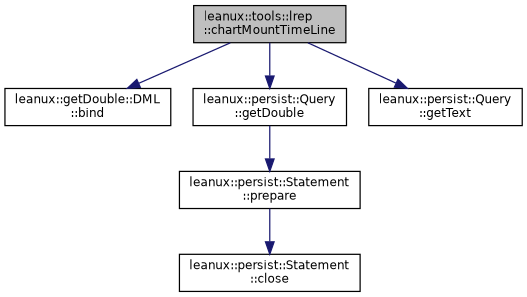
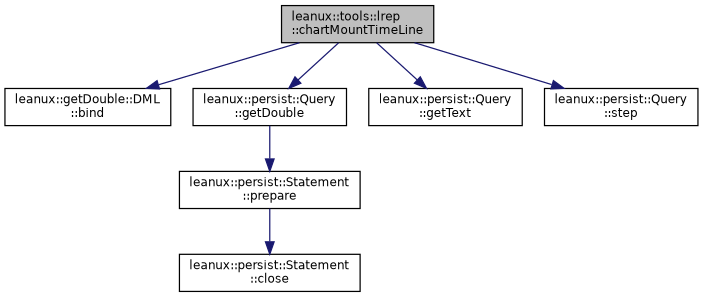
node "leanux::persist::Query ::step": added
